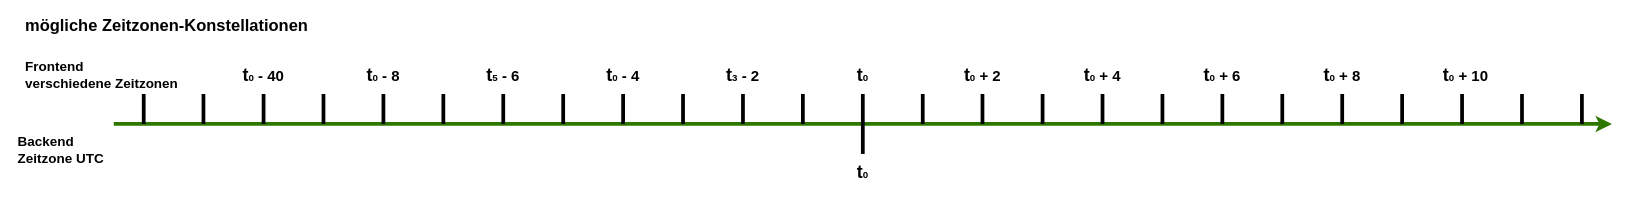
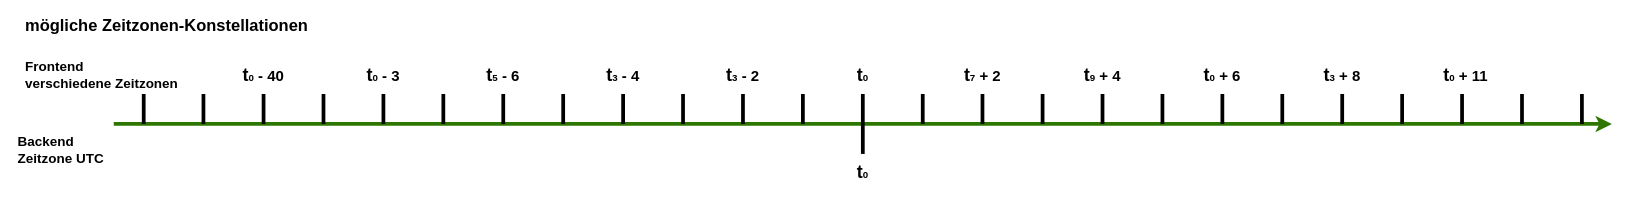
node "t0 - 8": label "t0 - 8" -> "t0 - 3"
node "t0 - 4": label "t0 - 4" -> "t3 - 4"
node "t0 + 2": label "t0 + 2" -> "t7 + 2"
node "t0 + 4": label "t0 + 4" -> "t9 + 4"
node "t0 + 8": label "t0 + 8" -> "t3 + 8"
node "t0 + 10": label "t0 + 10" -> "t0 + 11"
